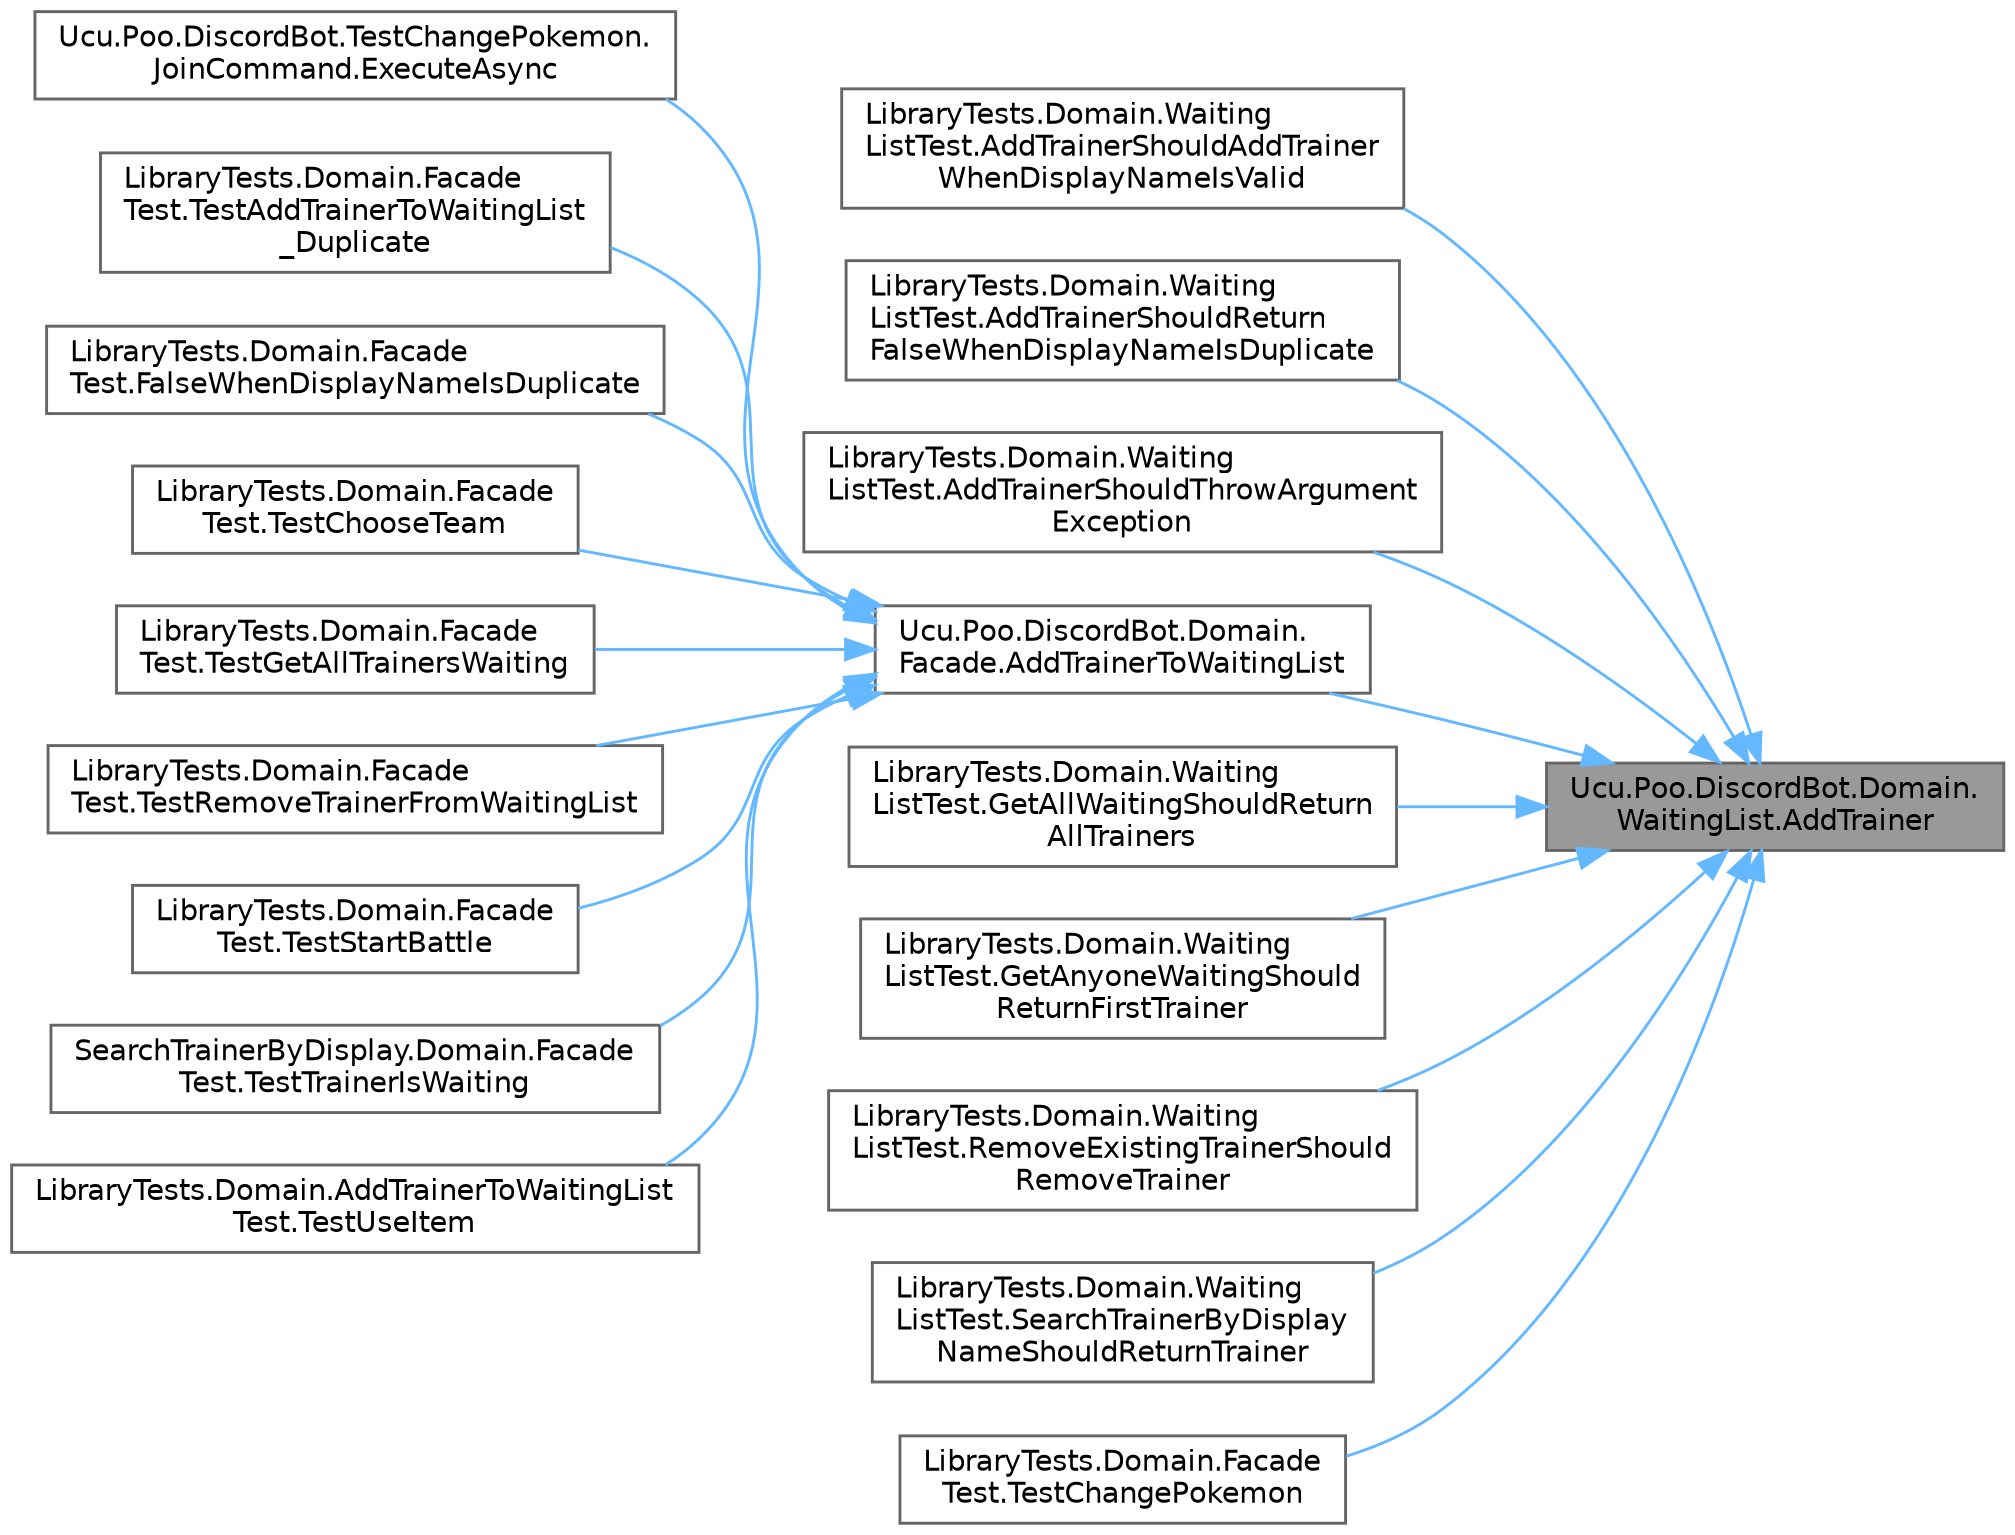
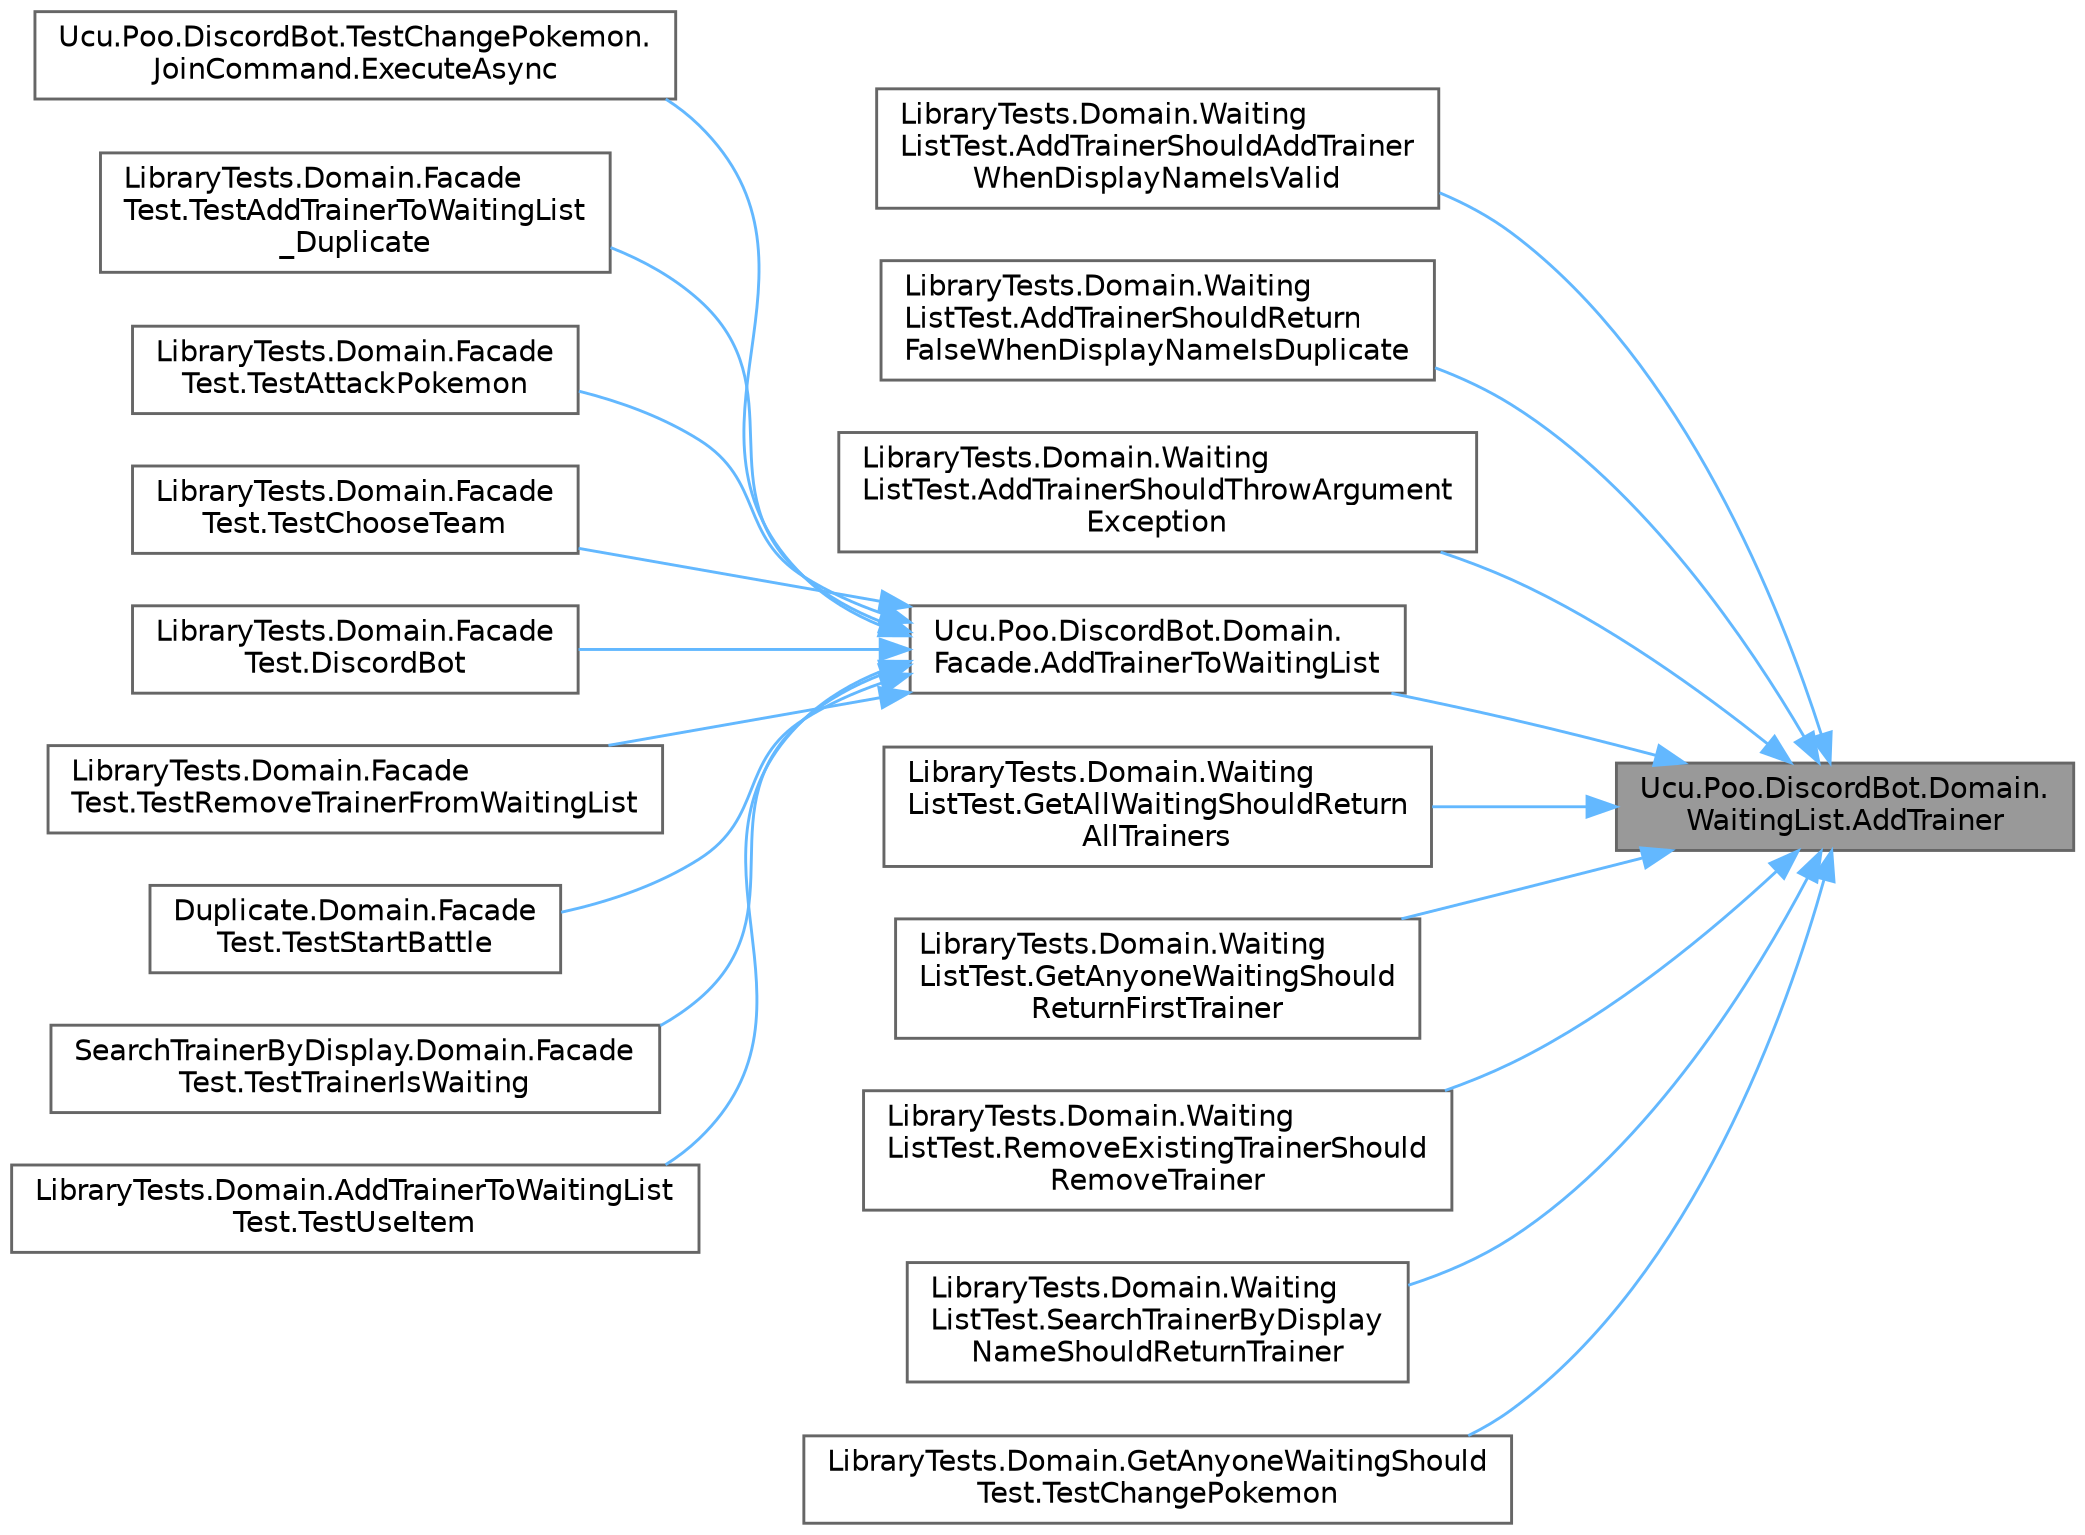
node "LibraryTests.Domain.Facade Test.FalseWhenDisplayNameIsDuplicate": label "LibraryTests.Domain.Facade Test.FalseWhenDisplayNameIsDuplicate" -> "LibraryTests.Domain.Facade Test.TestAttackPokemon"
node "LibraryTests.Domain.Facade Test.TestGetAllTrainersWaiting": label "LibraryTests.Domain.Facade Test.TestGetAllTrainersWaiting" -> "LibraryTests.Domain.Facade Test.DiscordBot"
node "LibraryTests.Domain.Facade Test.TestStartBattle": label "LibraryTests.Domain.Facade Test.TestStartBattle" -> "Duplicate.Domain.Facade Test.TestStartBattle"
node "LibraryTests.Domain.Facade Test.TestChangePokemon": label "LibraryTests.Domain.Facade Test.TestChangePokemon" -> "LibraryTests.Domain.GetAnyoneWaitingShould Test.TestChangePokemon"
